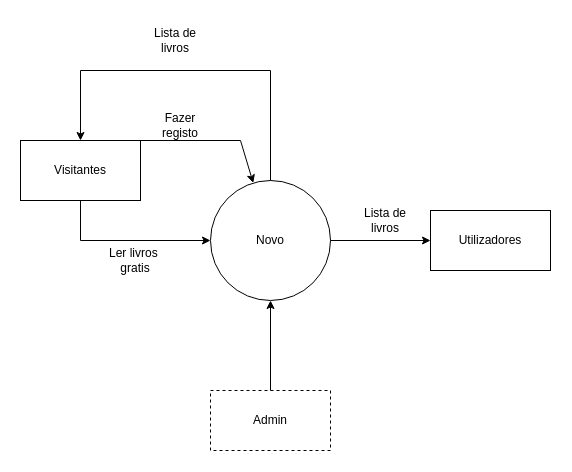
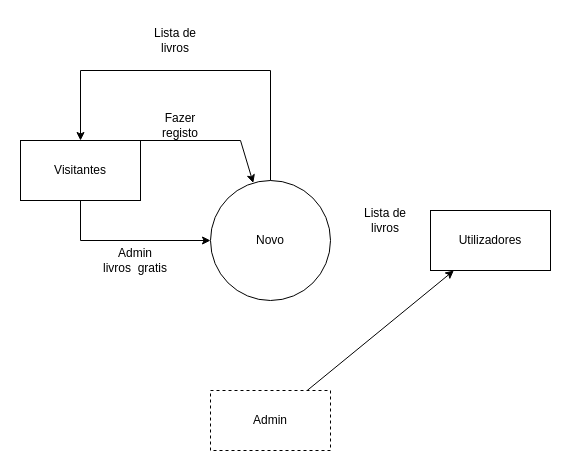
edge "Novo" -> "Utilizadores": removed
node "Ler livros gratis": label "Ler livros gratis" -> "Admin livros gratis"
edge "Admin" -> "Novo": now "Admin" -> "Utilizadores"
